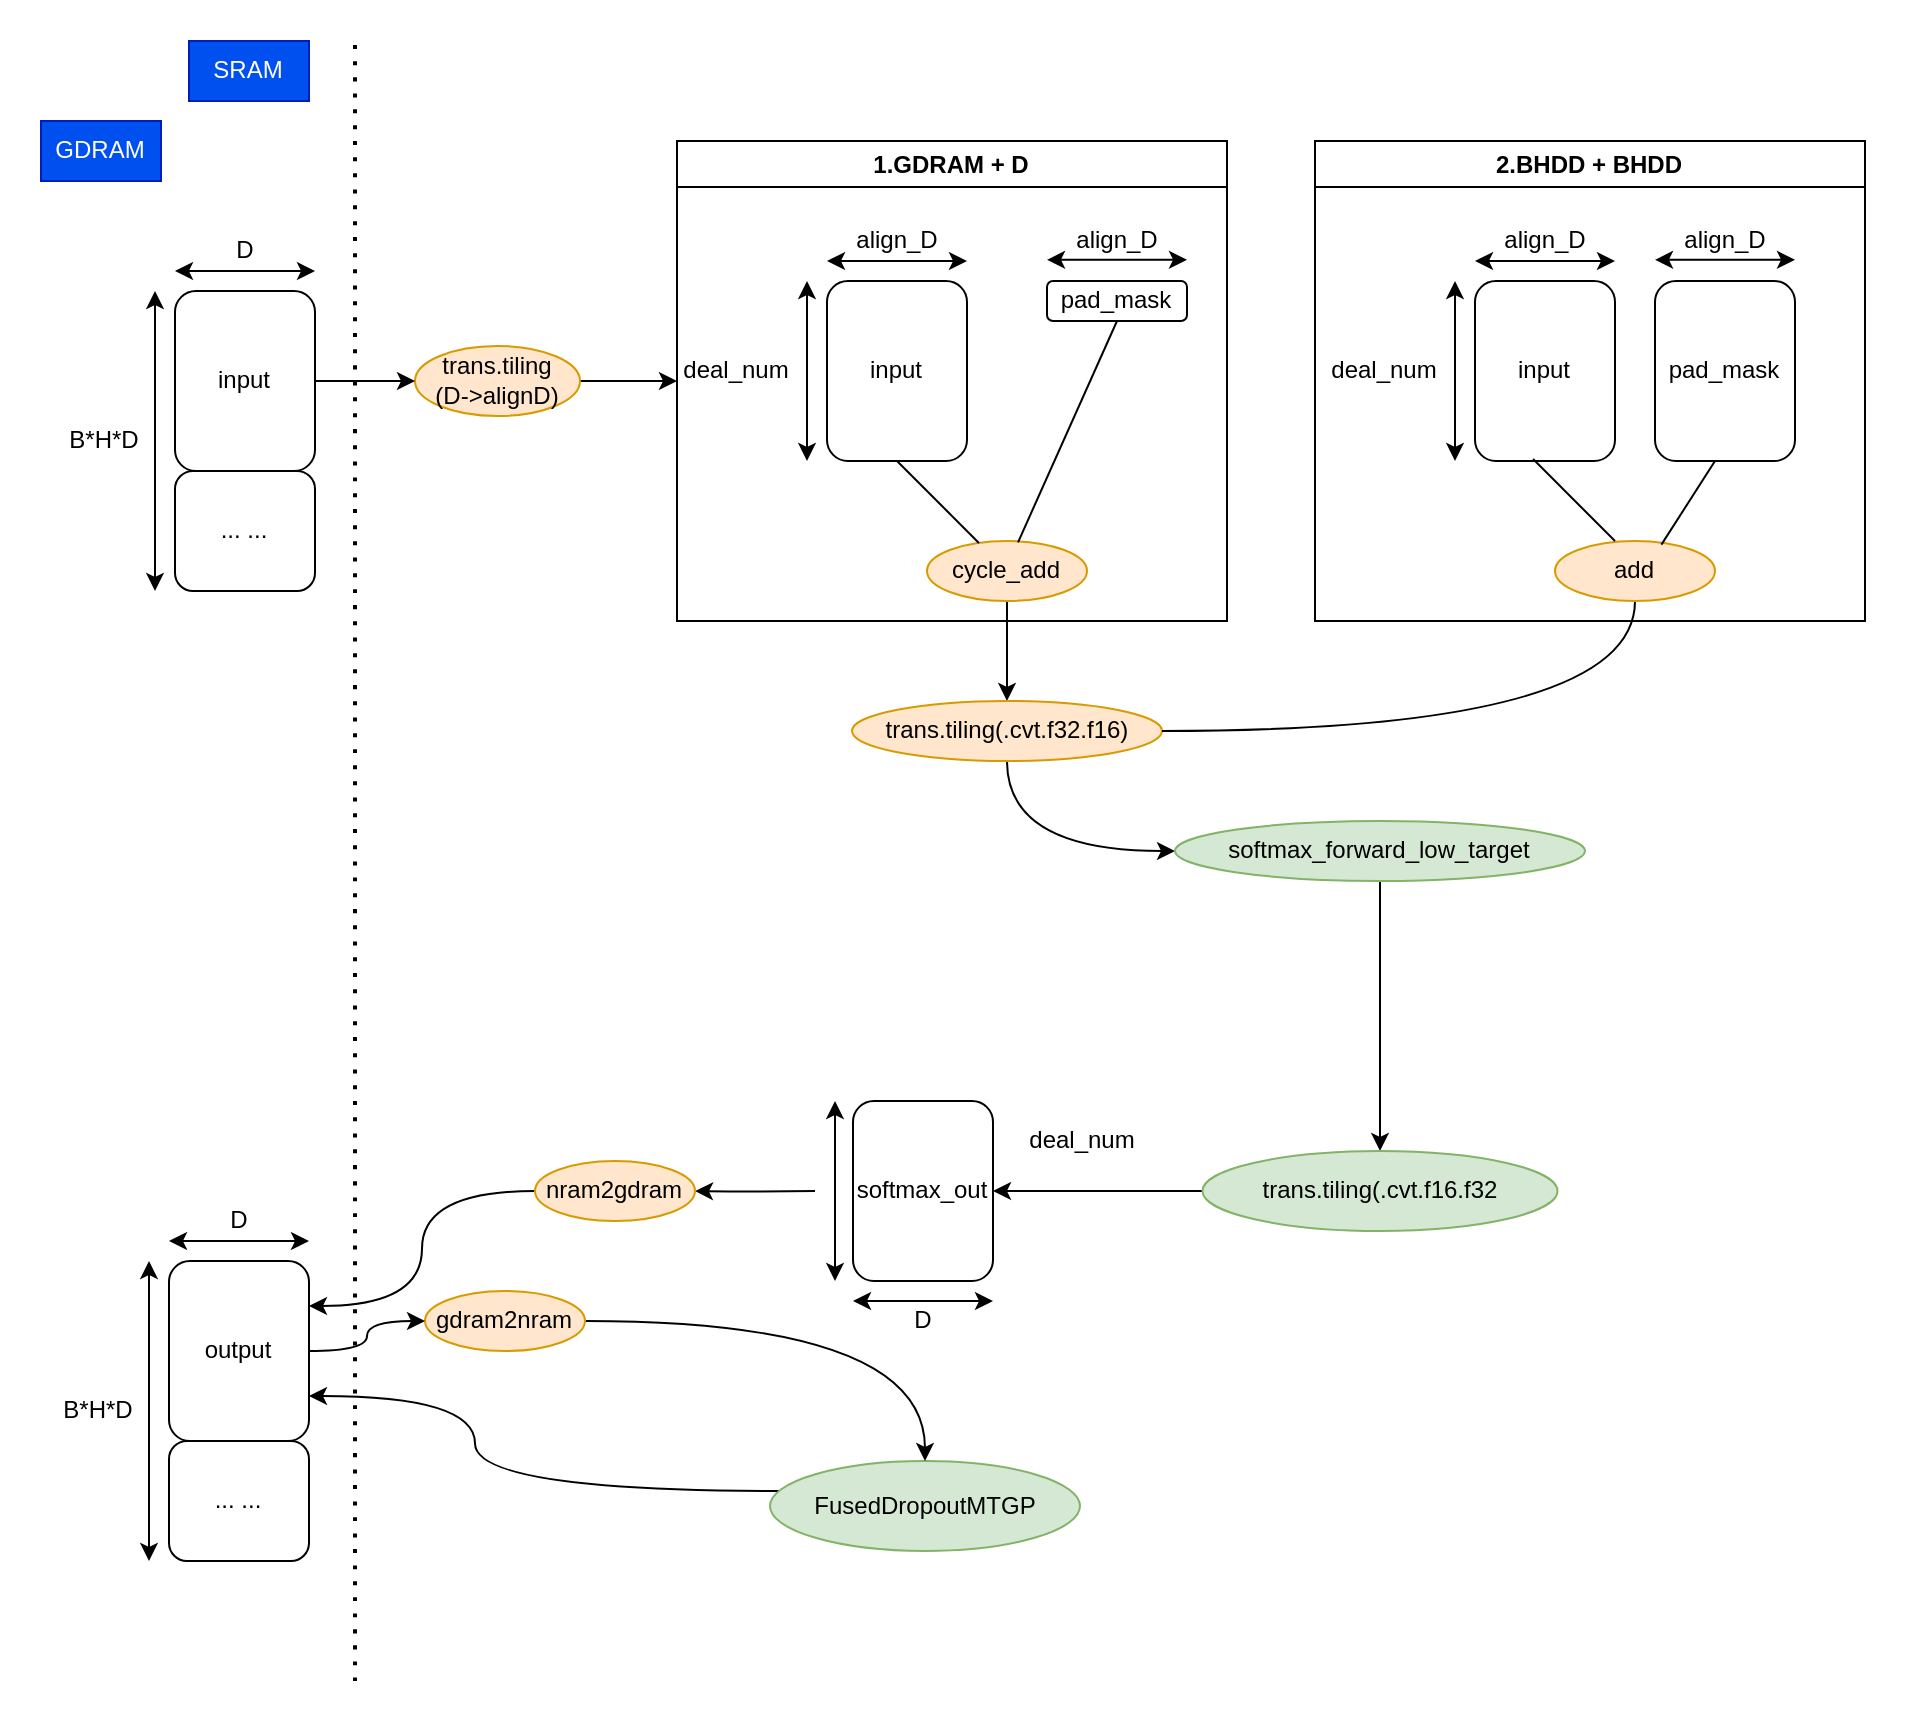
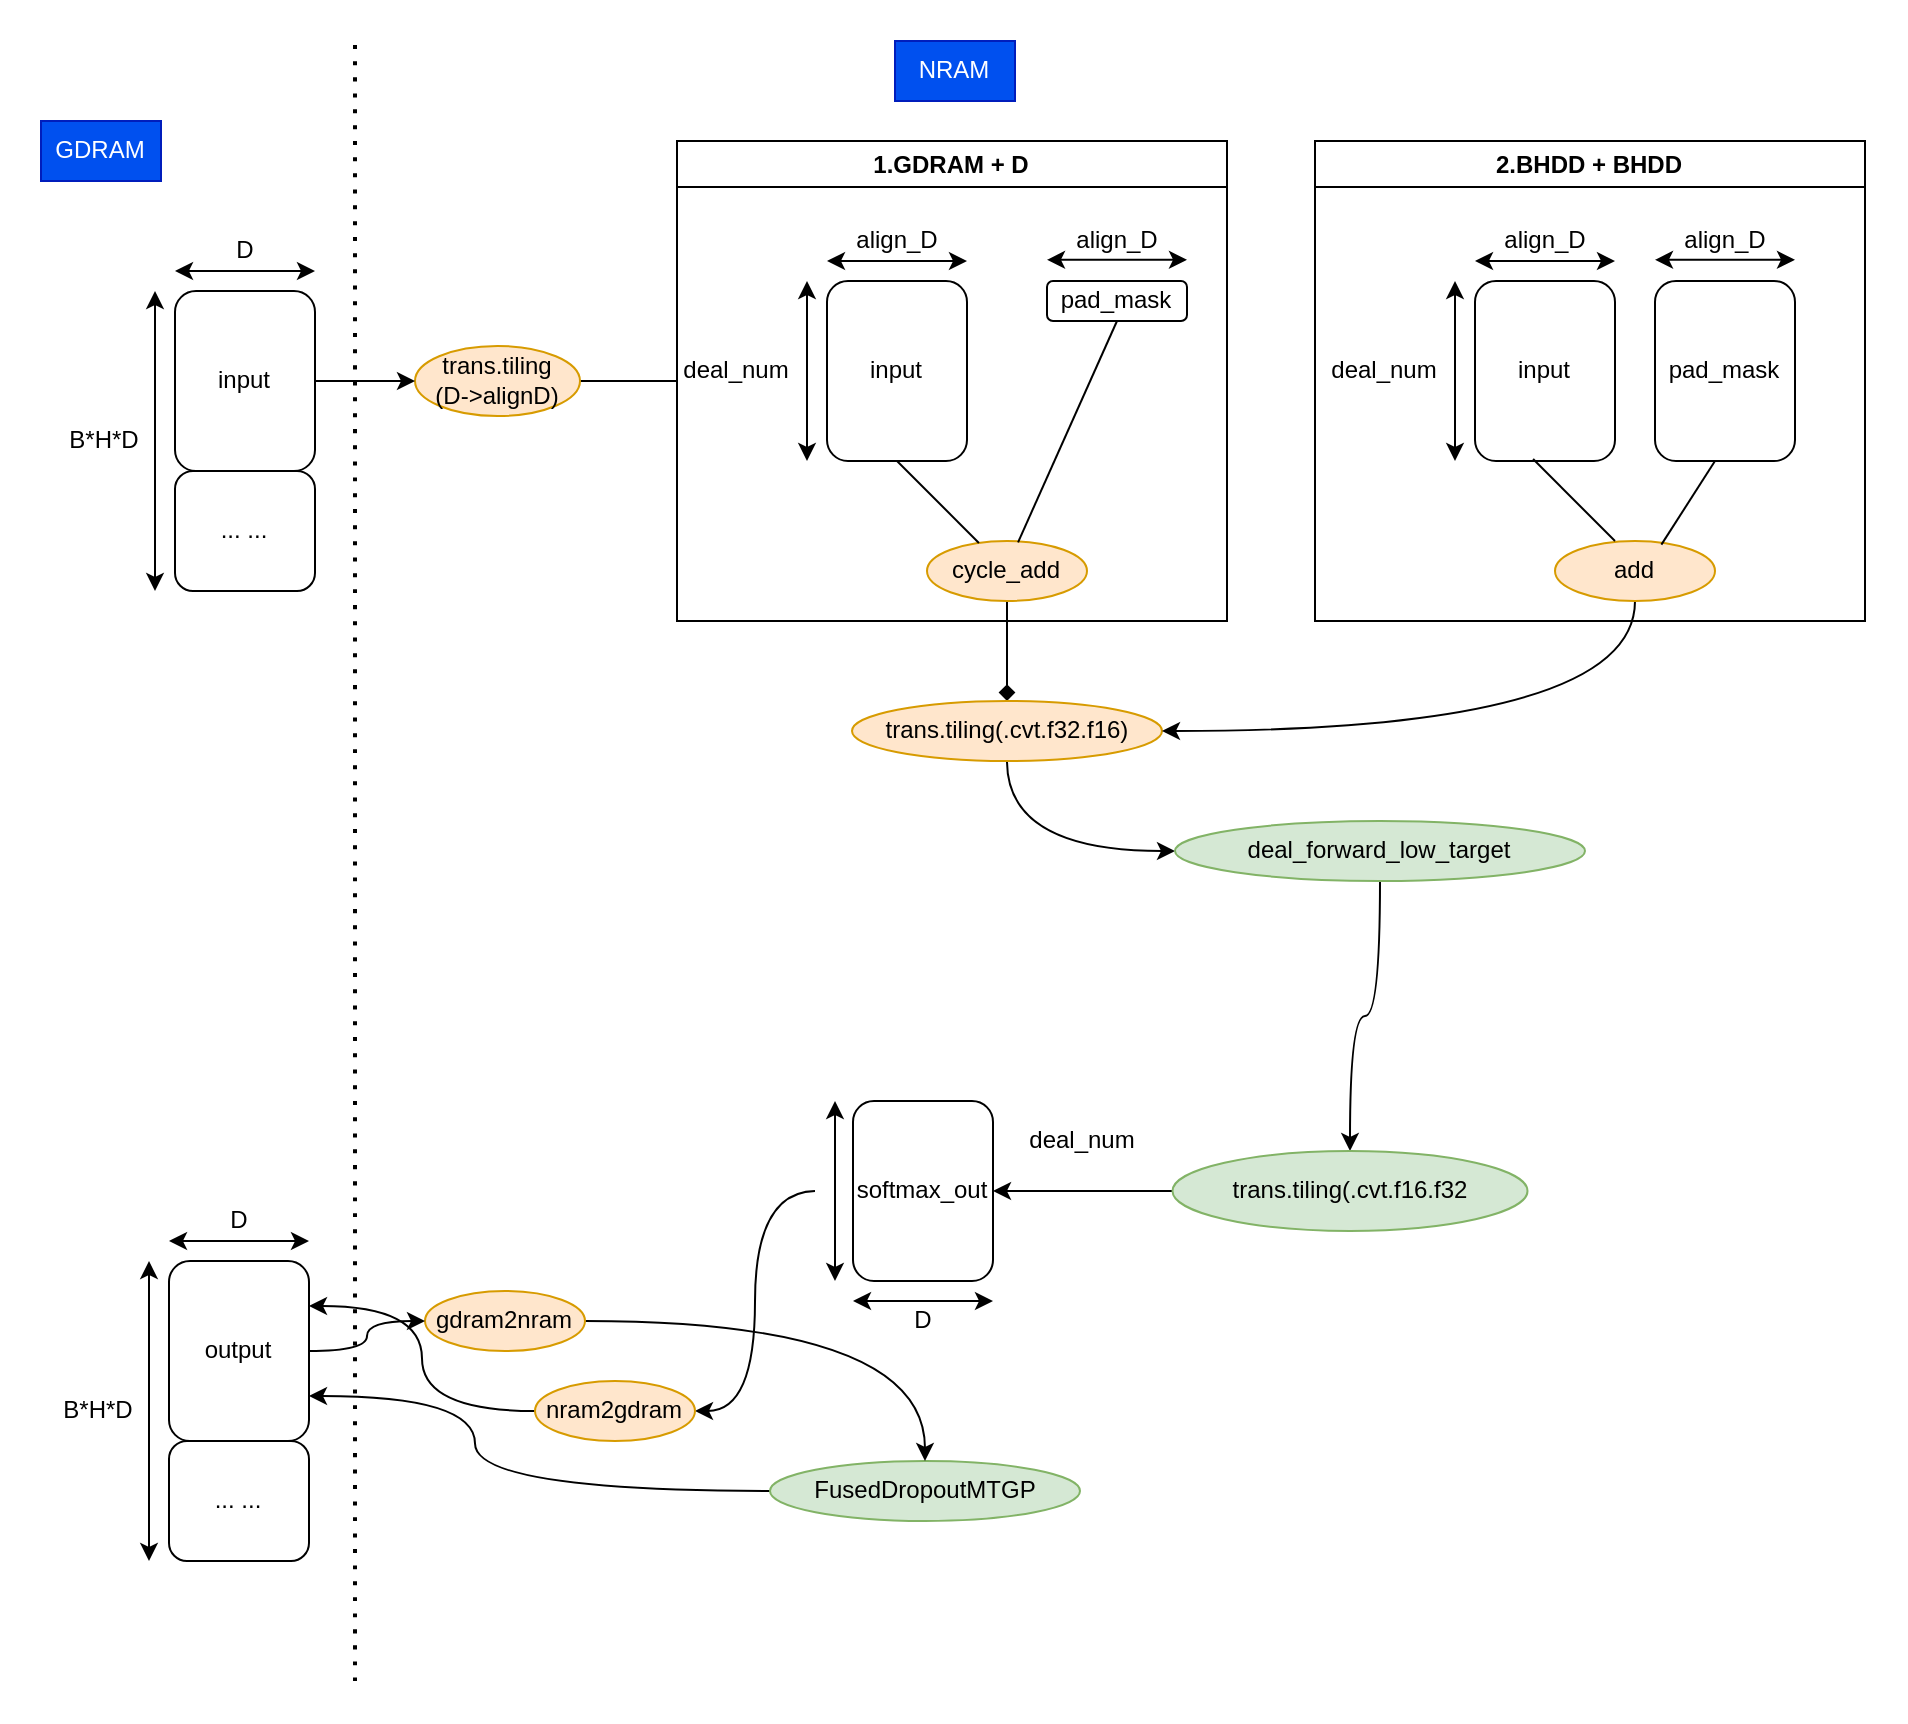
node "SRAM": removed
node "NRAM": added
edge "trans.tiling (D->alignD)" -> "1.GDRAM + D": arrowhead classic -> none
edge "cycle_add" -> "trans.tiling(.cvt.f32.f16)": arrowhead classic -> diamond
edge "add" -- "trans.tiling(.cvt.f32.f16)": arrowhead none -> classic
node "softmax_forward_low_target": label "softmax_forward_low_target" -> "deal_forward_low_target"
node "nram2gdram": moved (615, 1191) -> (615, 1411)
node "trans.tiling(.cvt.f16.f32": moved (1380, 1191) -> (1350, 1191)
node "FusedDropoutMTGP": size 310x90 -> 310x60
